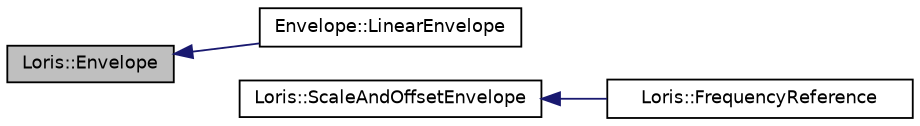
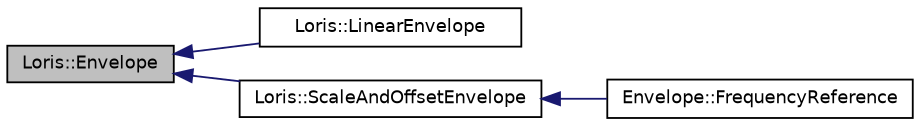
node "Envelope::LinearEnvelope": label "Envelope::LinearEnvelope" -> "Loris::LinearEnvelope"
edge "Loris::ScaleAndOffsetEnvelope" -> "Loris::Envelope": added
node "Loris::FrequencyReference": label "Loris::FrequencyReference" -> "Envelope::FrequencyReference"
